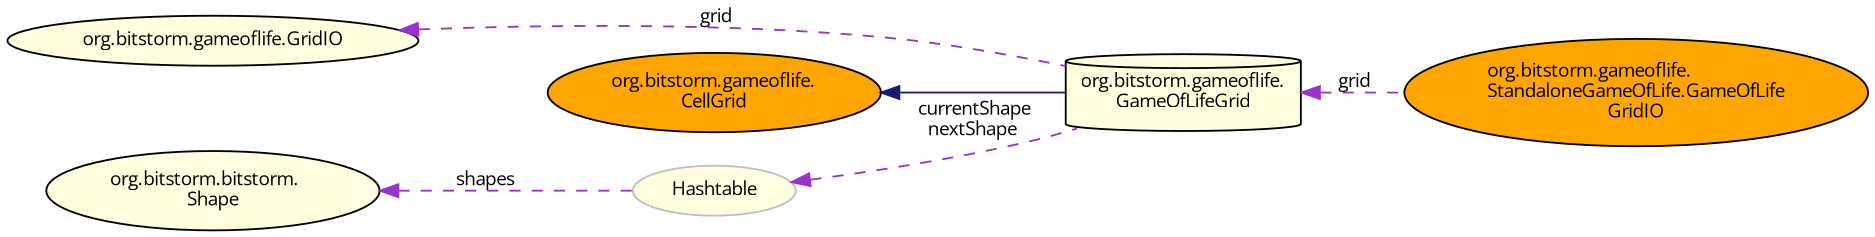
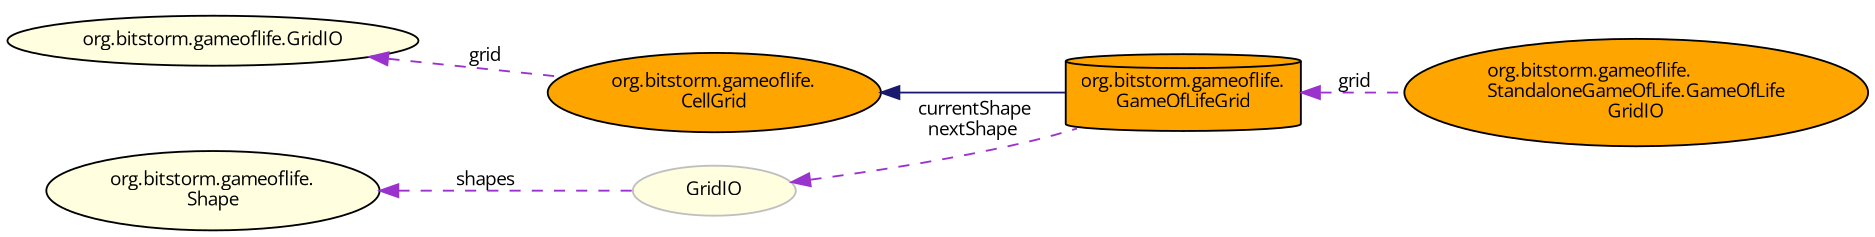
edge "org.bitstorm.gameoflife. GameOfLifeGrid" -> "org.bitstorm.gameoflife.GridIO": now "org.bitstorm.gameoflife. CellGrid" -> "org.bitstorm.gameoflife.GridIO"
node "org.bitstorm.gameoflife. GameOfLifeGrid": fillcolor lightyellow -> orange
node "org.bitstorm.bitstorm. Shape": label "org.bitstorm.bitstorm. Shape" -> "org.bitstorm.gameoflife. Shape"
node "Hashtable": label "Hashtable" -> "GridIO"
